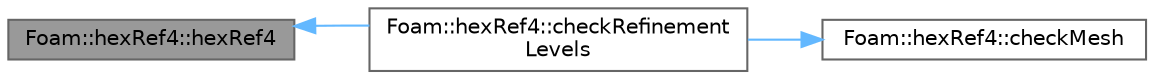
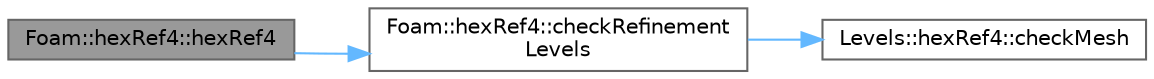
edge "Foam::hexRef4::checkRefinement Levels" -> "Foam::hexRef4::hexRef4": reversed
node "Foam::hexRef4::checkMesh": label "Foam::hexRef4::checkMesh" -> "Levels::hexRef4::checkMesh"
